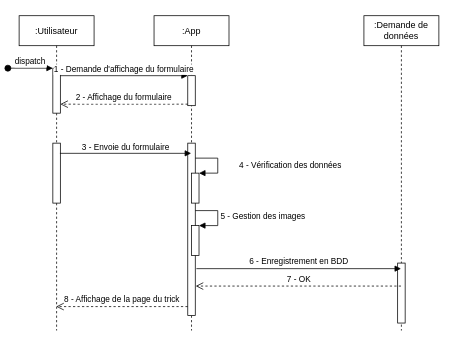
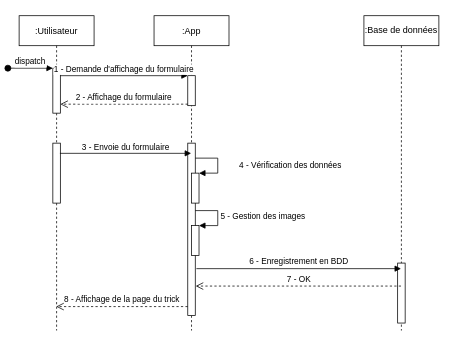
node ":Demande de données": label ":Demande de données" -> ":Base de données"
